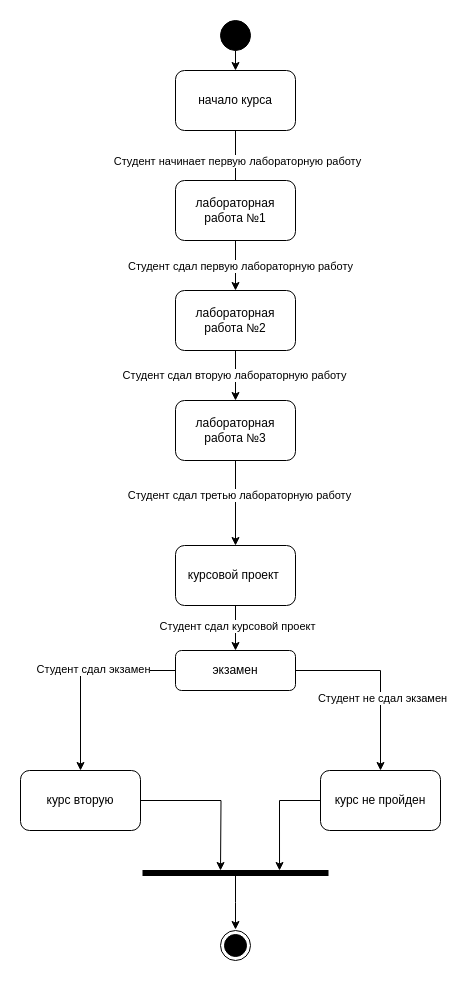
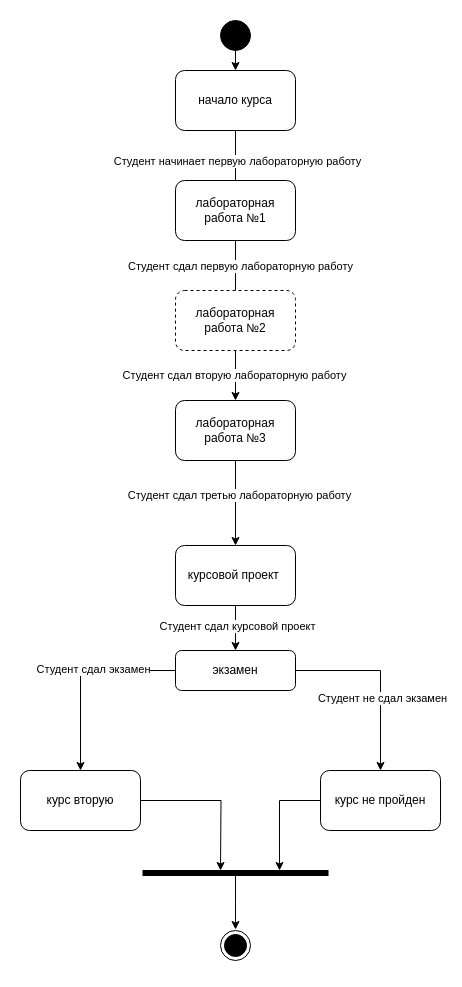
edge "лабораторная работа №1" -> "лабораторная работа №2": arrowhead classic -> none
node "лабораторная работа №2": style solid -> dashed
